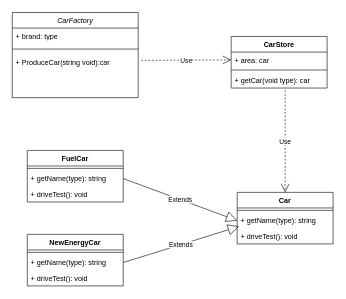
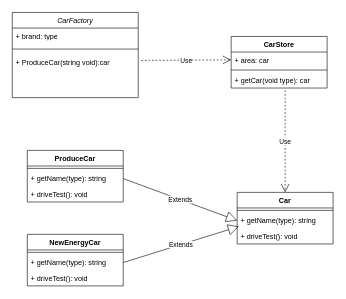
node "FuelCar": label "FuelCar" -> "ProduceCar"
